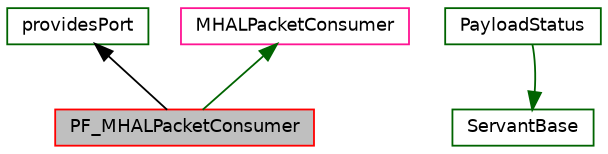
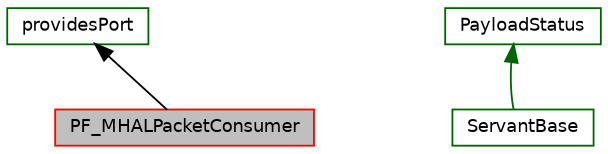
node "MHALPacketConsumer": removed
edge "PayloadStatus" -> "ServantBase": reversed
